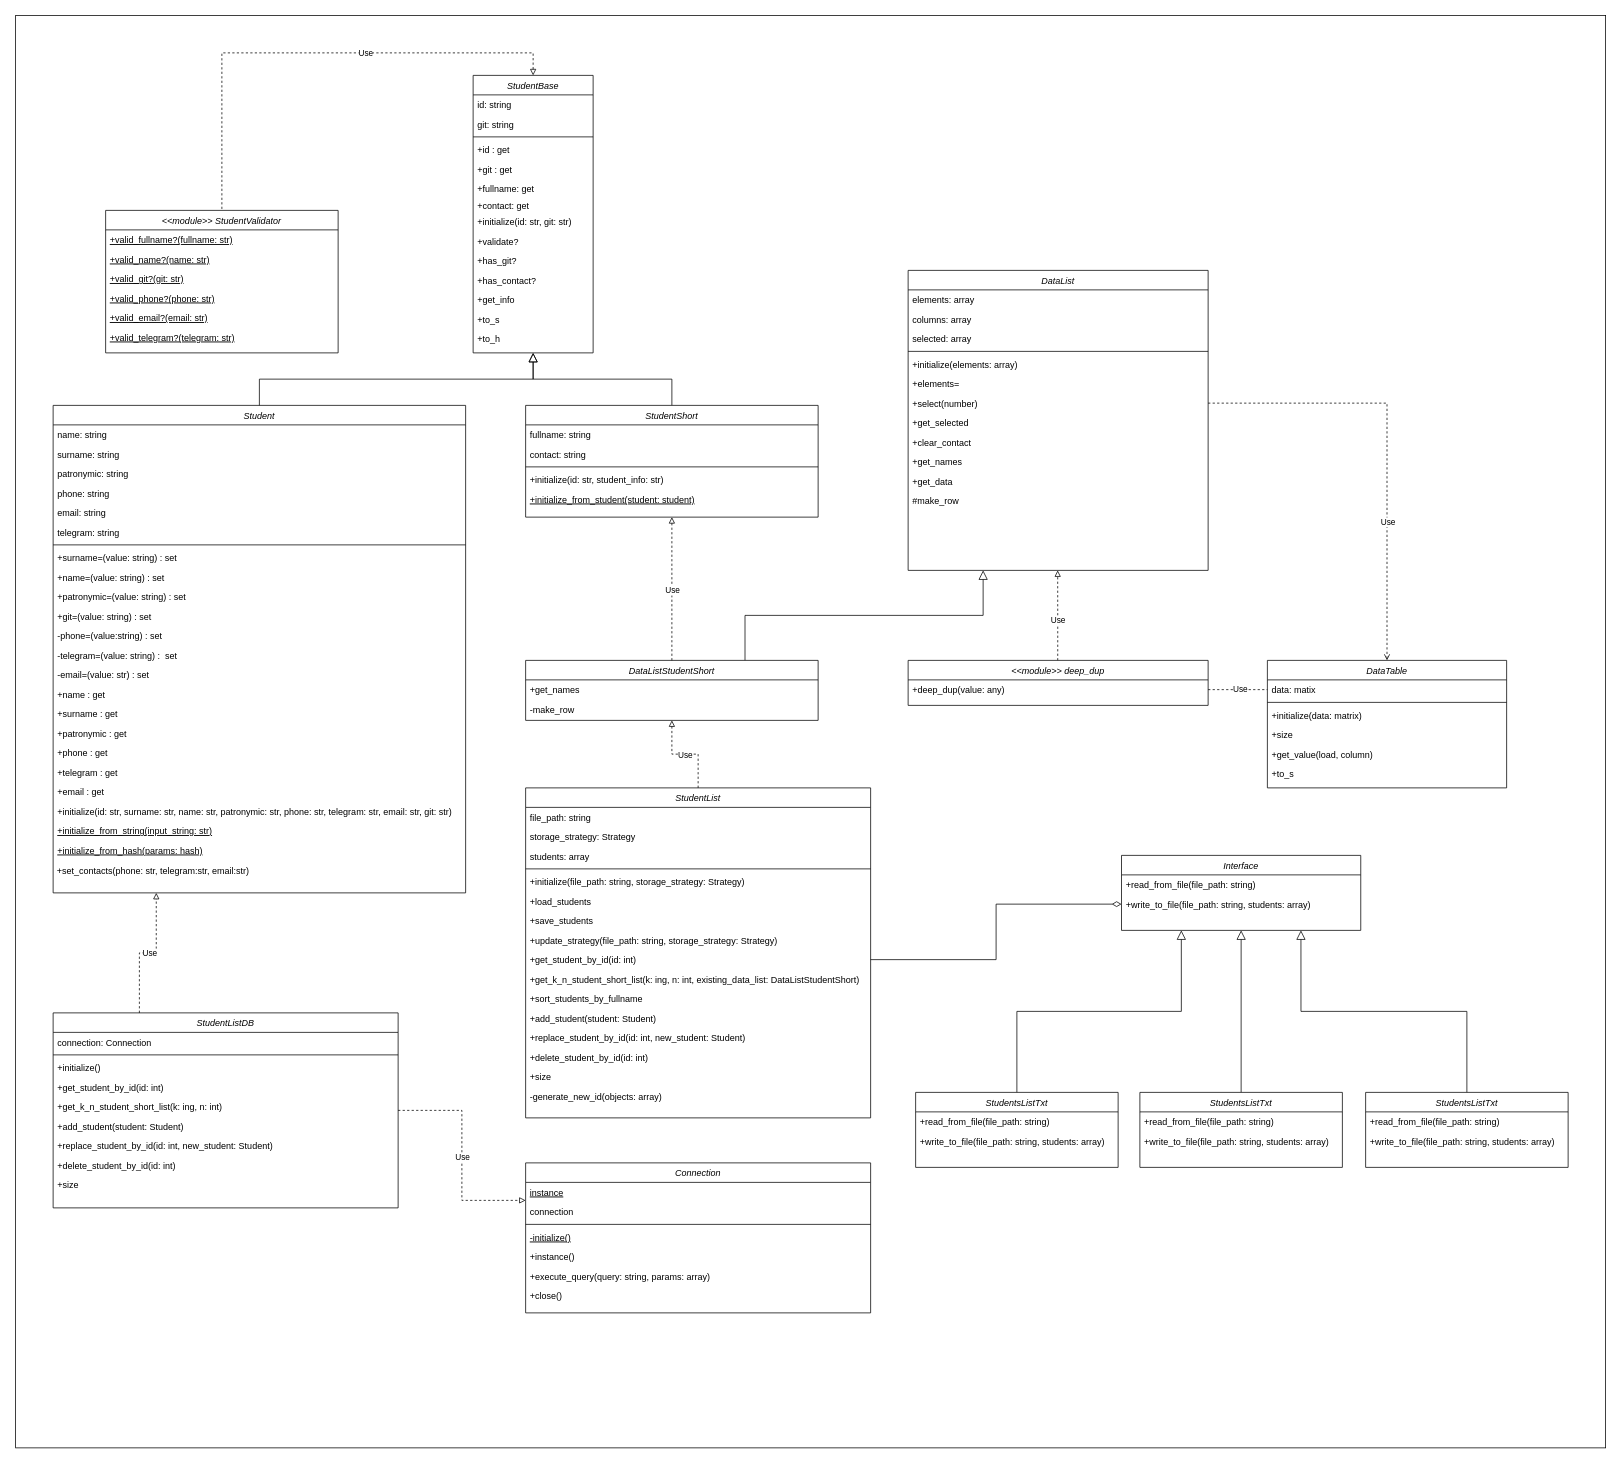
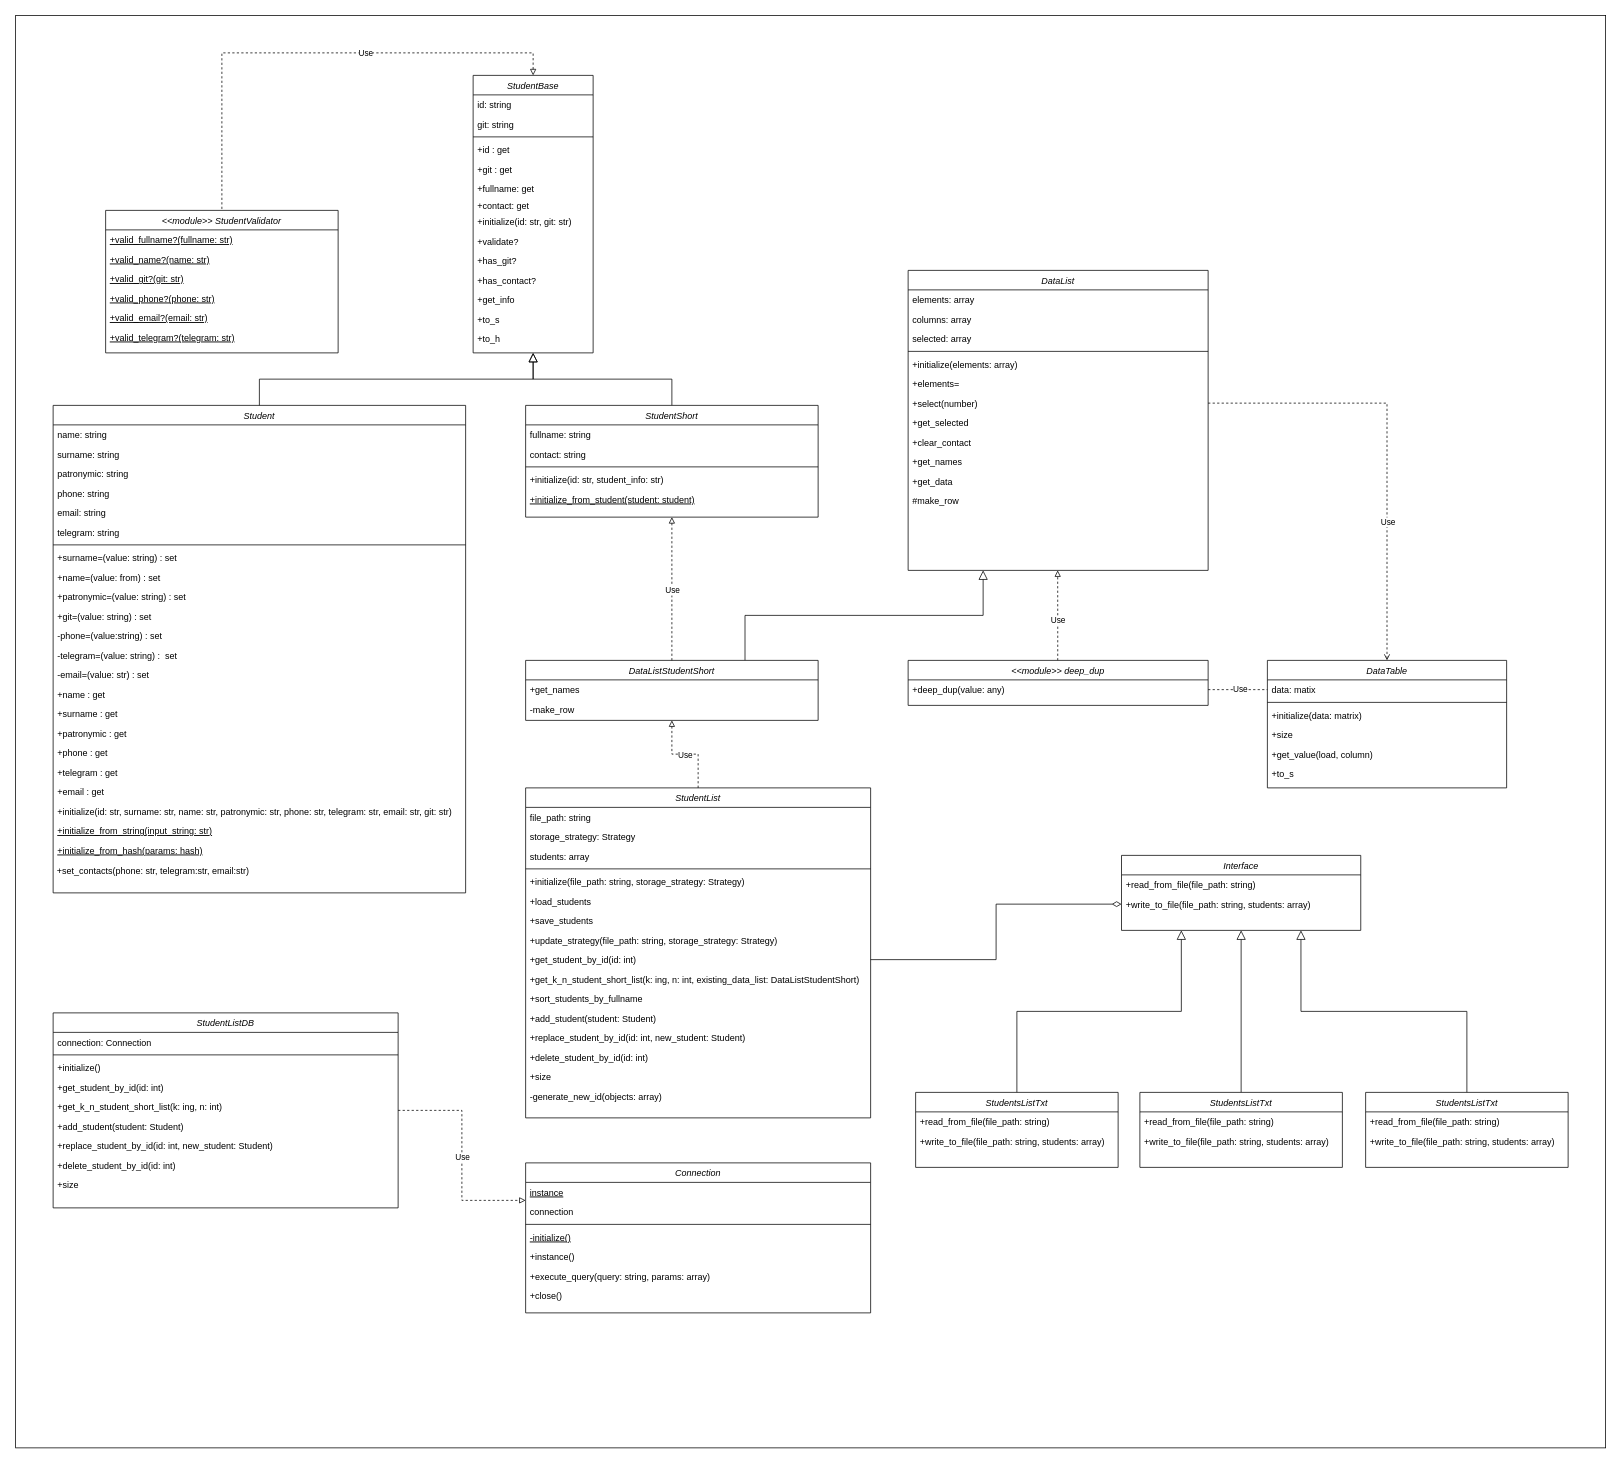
node "+name=(value: string) : set": label "+name=(value: string) : set" -> "+name=(value: from) : set"
edge "StudentListDB" -> "Student": removed, label "Use"
